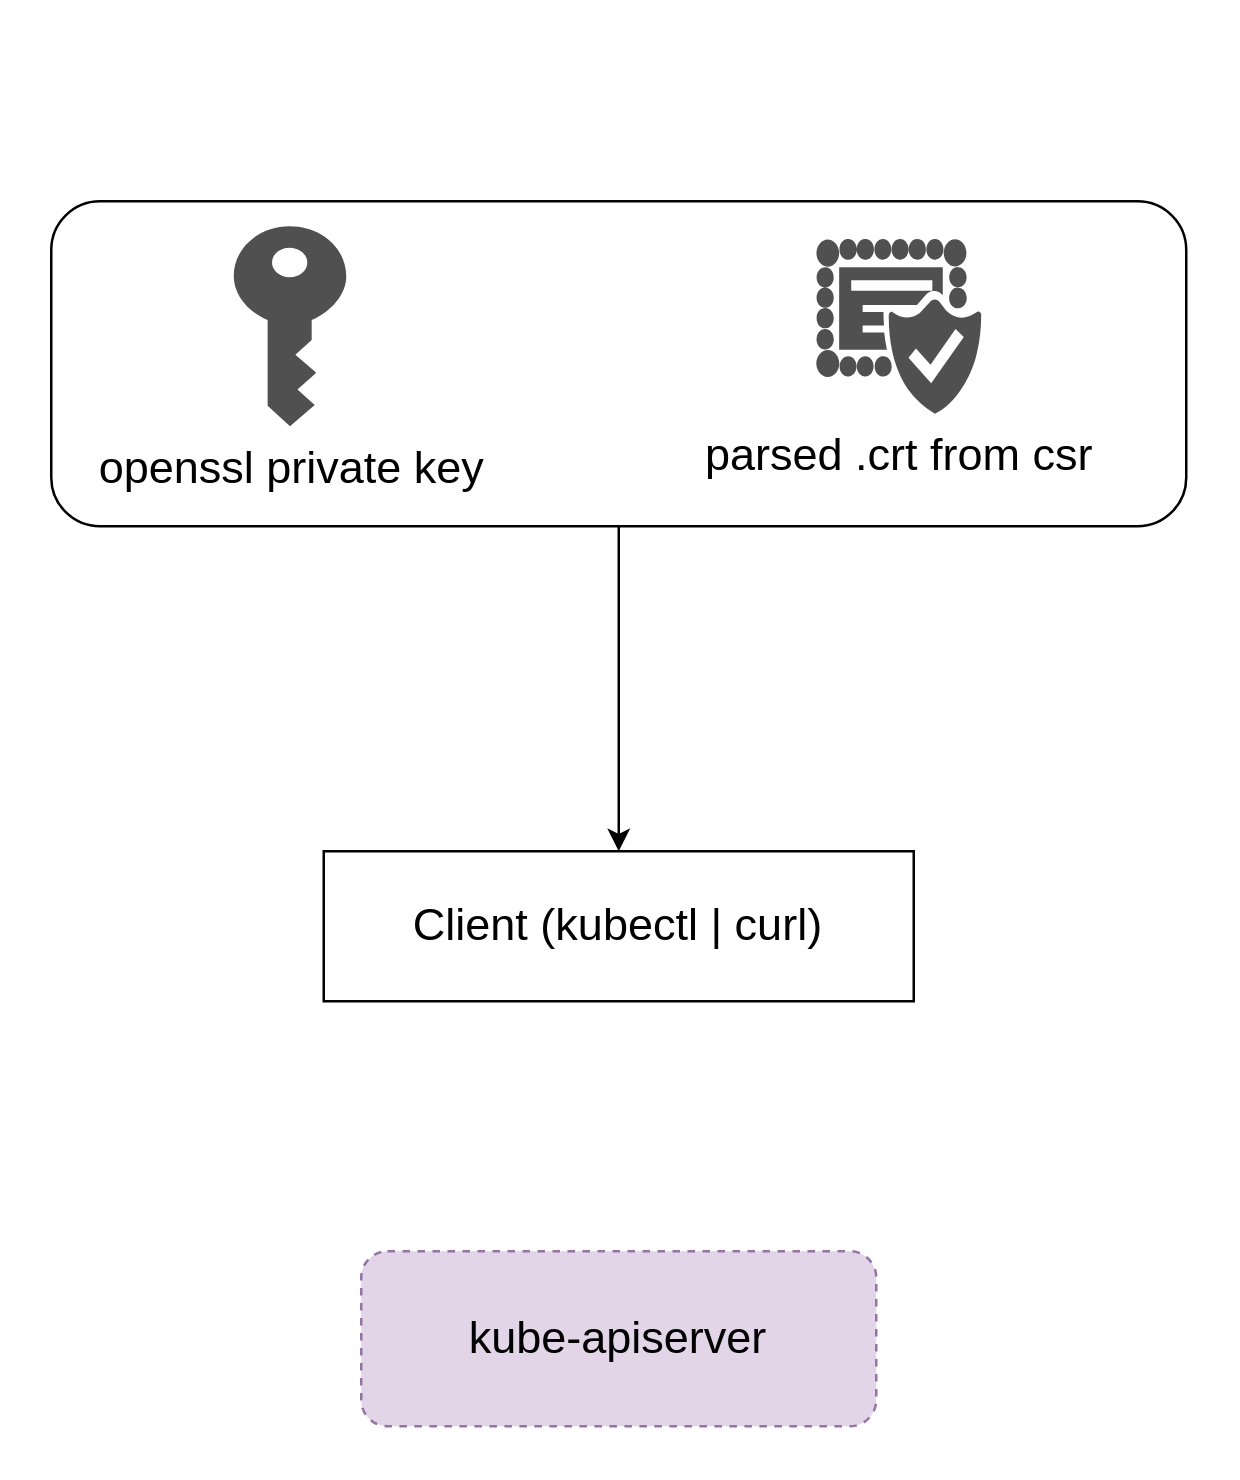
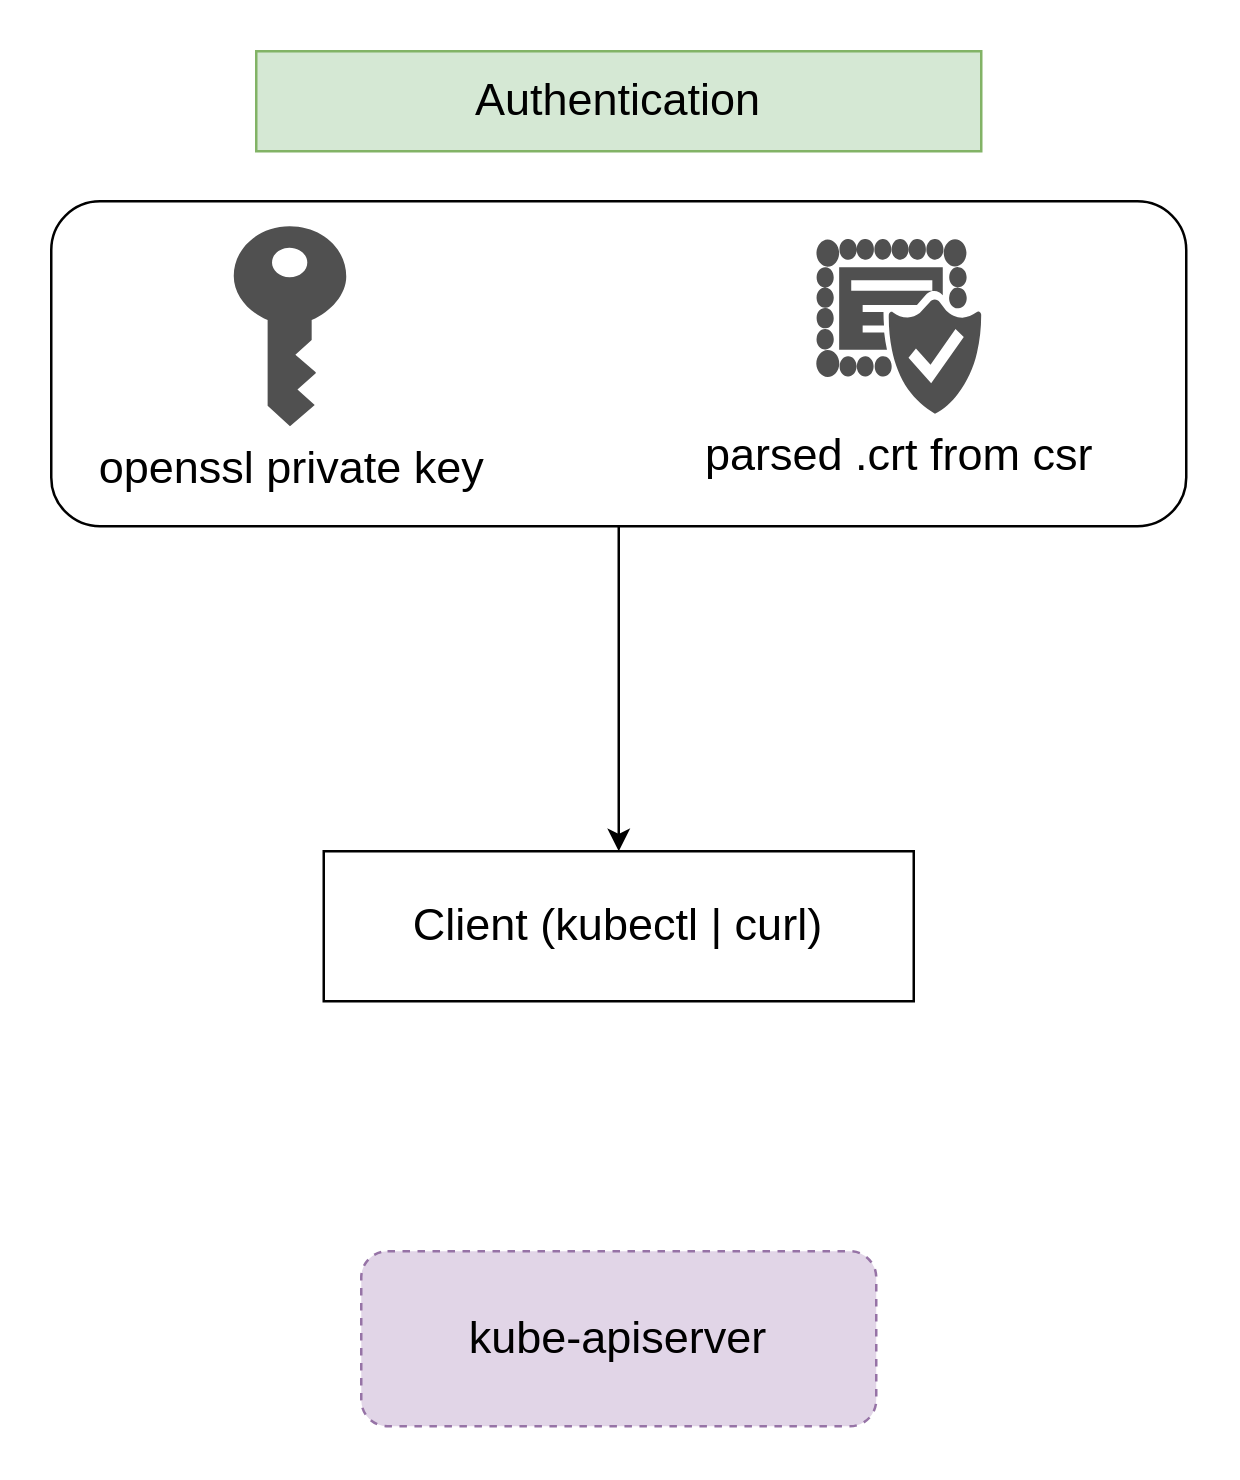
node "Authentication": added
